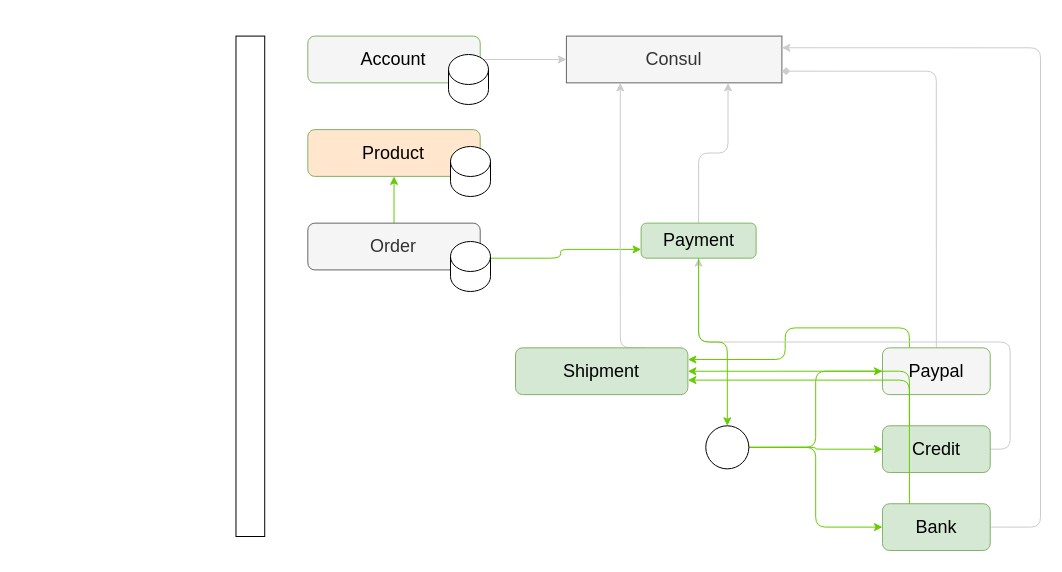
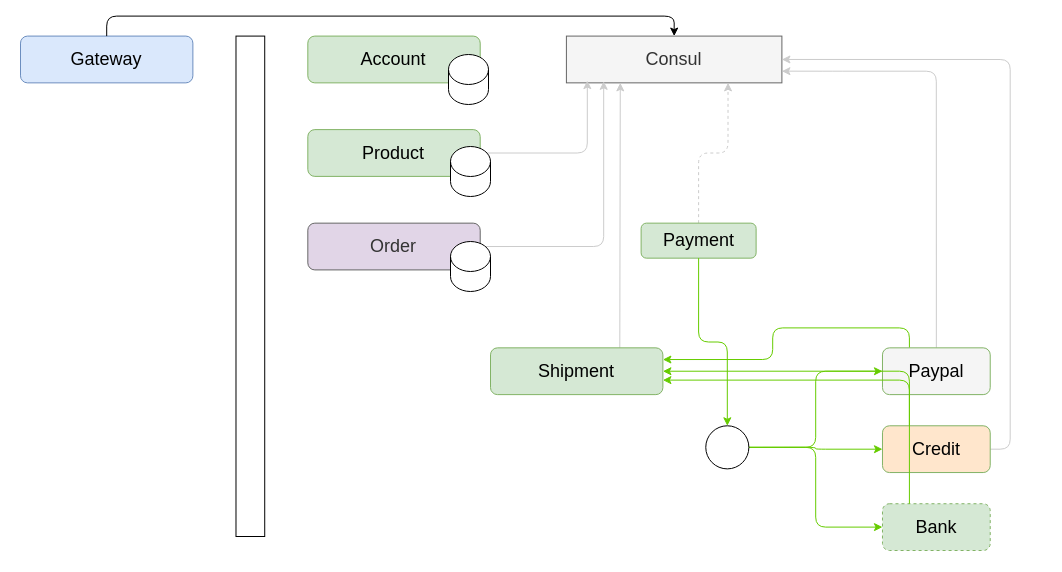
edge "Gateway" -> "Consul": added
node "Gateway": added
node "Account": fillcolor #f5f5f5 -> #d5e8d4
edge "Account" -> "Consul": removed
edge "Paypal" -> "Consul": arrowhead diamond -> classic
node "Product": fillcolor #ffe6cc -> #d5e8d4
edge "Product" -> "Consul": added
edge "Payment" -> "Consul": style solid -> dashed
edge "Order" -> "Product": removed
node "Order": fillcolor #f5f5f5 -> #e1d5e7
edge "Order" -> "Consul": added
edge "Order" -> "Payment": removed
edge "Credit" -> "Payment": now "Credit" -> "Consul"
node "Shipment": moved (602, 371) -> (577, 371)
node "Credit": fillcolor #d5e8d4 -> #ffe6cc
node "Bank": style solid -> dashed
edge "Bank" -> "Consul": removed
